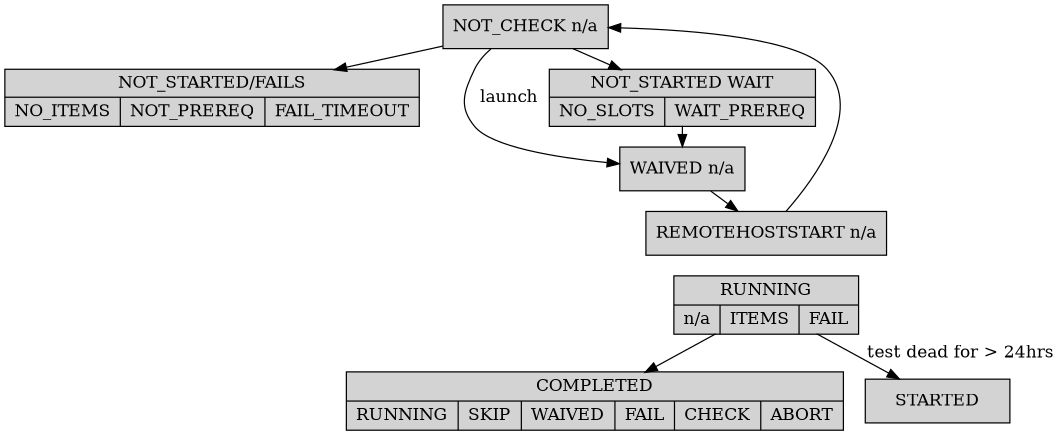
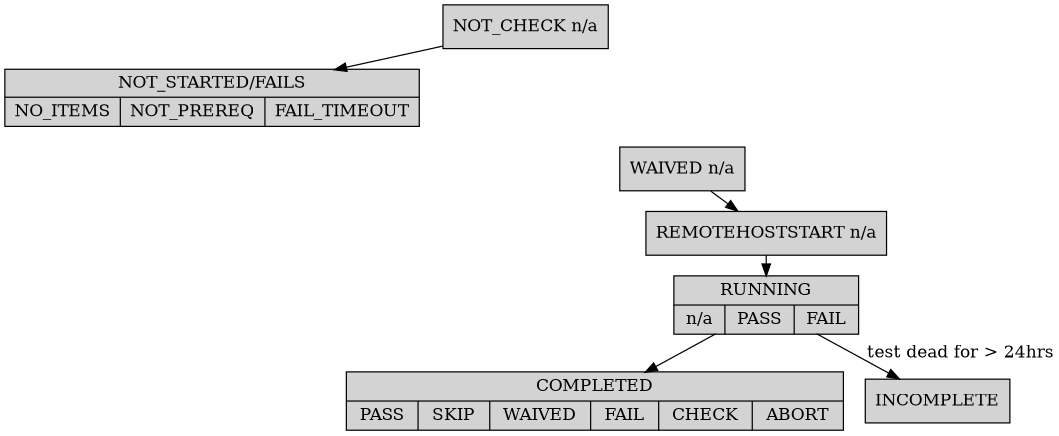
edge "REMOTEHOSTSTART n/a" -> "NOT_CHECK n/a": now "REMOTEHOSTSTART n/a" -> "RUNNING"
node "NOT_STARTED WAIT": removed
edge "NOT_CHECK n/a" -> "WAIVED n/a": removed, label "launch"
node "RUNNING": text "ITEMS" -> "PASS"
node "STARTED": label "STARTED" -> "INCOMPLETE"
node "COMPLETED": text "RUNNING" -> "PASS"
